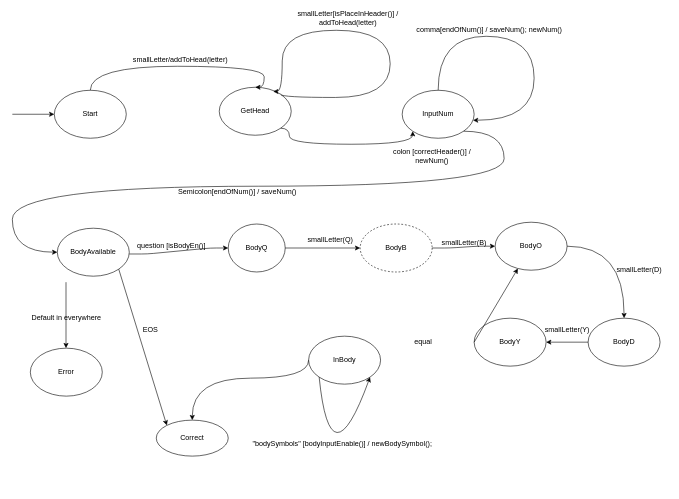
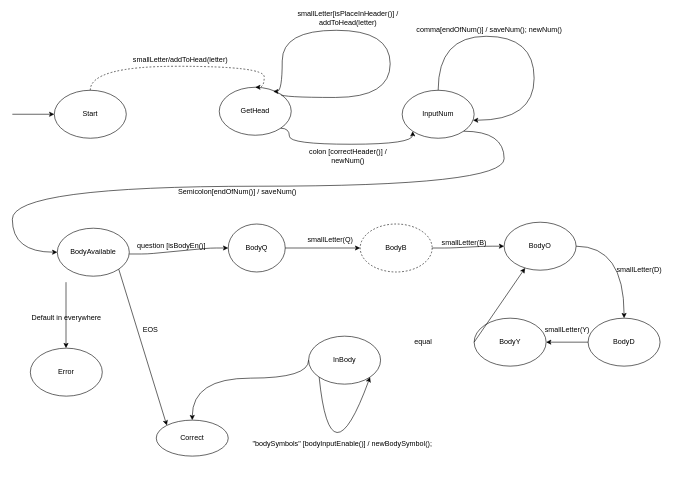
edge "Start" -> "GetHead": style solid -> dashed
node "colon [correctHeader()] / newNum()": moved (432, 156) -> (348, 156)
node "BodyO": moved (531, 246) -> (540, 246)
